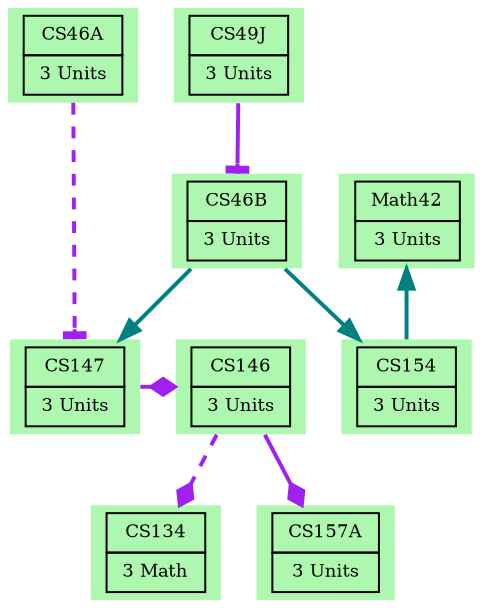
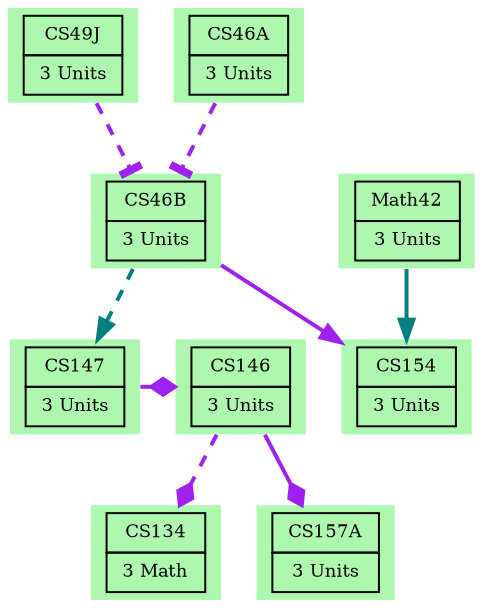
edge "CS49J" -> "CS46B": style bold -> dashed
edge "CS46A" -> "CS147": now "CS46A" -> "CS46B"
edge "CS46B" -> "CS147": style bold -> dashed
edge "CS46B" -> "CS154": color teal -> purple
edge "CS154" -> "Math42": reversed
